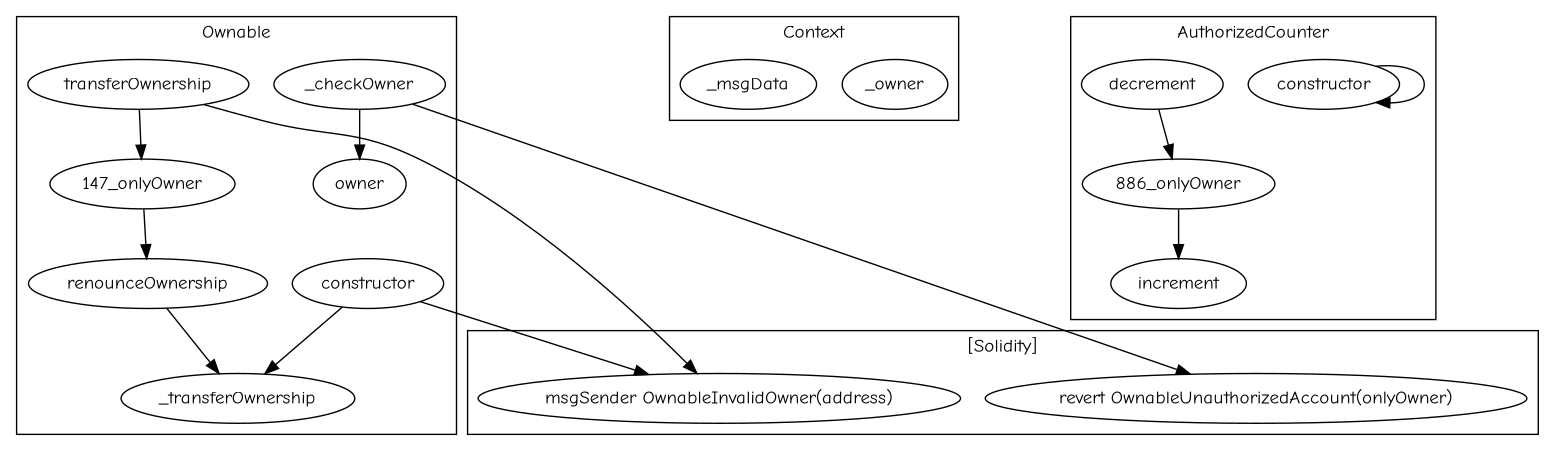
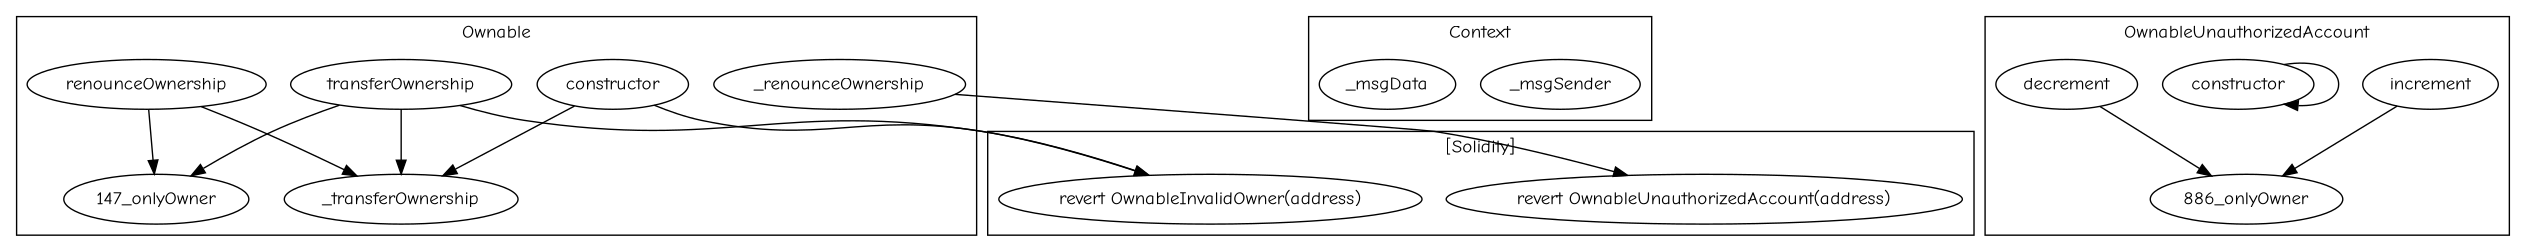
cluster "AuthorizedCounter": label "AuthorizedCounter" -> "OwnableUnauthorizedAccount"
node "_checkOwner": label "_checkOwner" -> "_renounceOwnership"
node "_owner": label "_owner" -> "_msgSender"
edge "transferOwnership" -> "_transferOwnership": added
node "owner": removed
edge "147_onlyOwner" -> "renounceOwnership": reversed
edge "886_onlyOwner" -> "increment": reversed
node "msgSender OwnableInvalidOwner(address)": label "msgSender OwnableInvalidOwner(address)" -> "revert OwnableInvalidOwner(address)"
node "revert OwnableUnauthorizedAccount(onlyOwner)": label "revert OwnableUnauthorizedAccount(onlyOwner)" -> "revert OwnableUnauthorizedAccount(address)"
